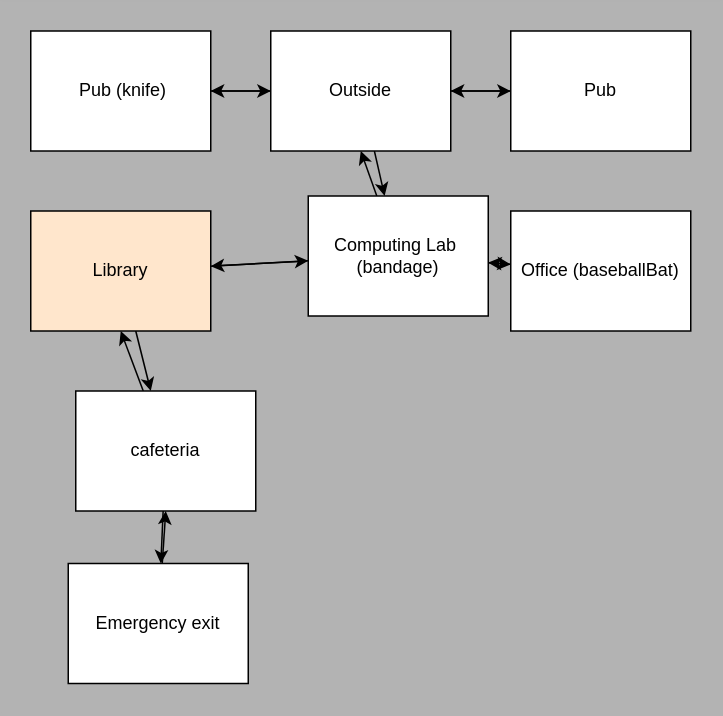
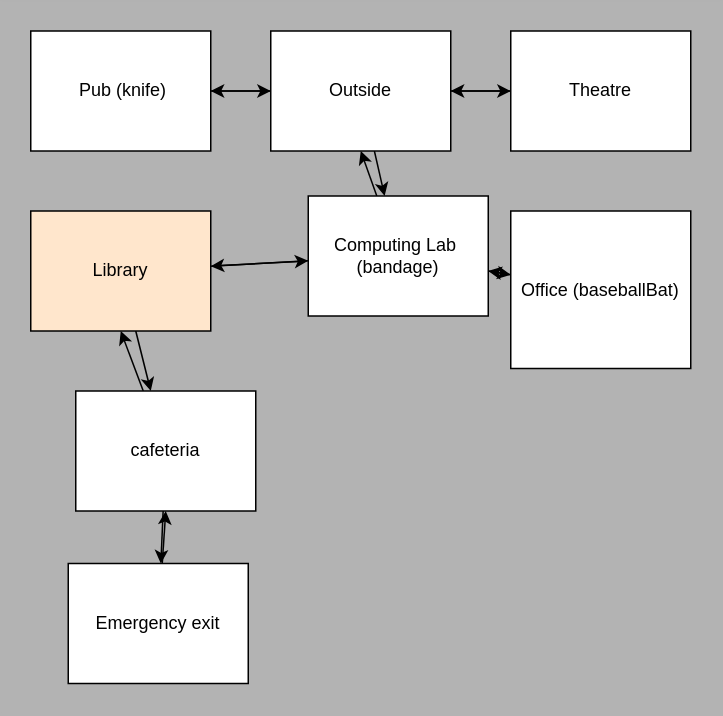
node "Pub": label "Pub" -> "Theatre"
node "Office (baseballBat)": size 180x120 -> 180x158
